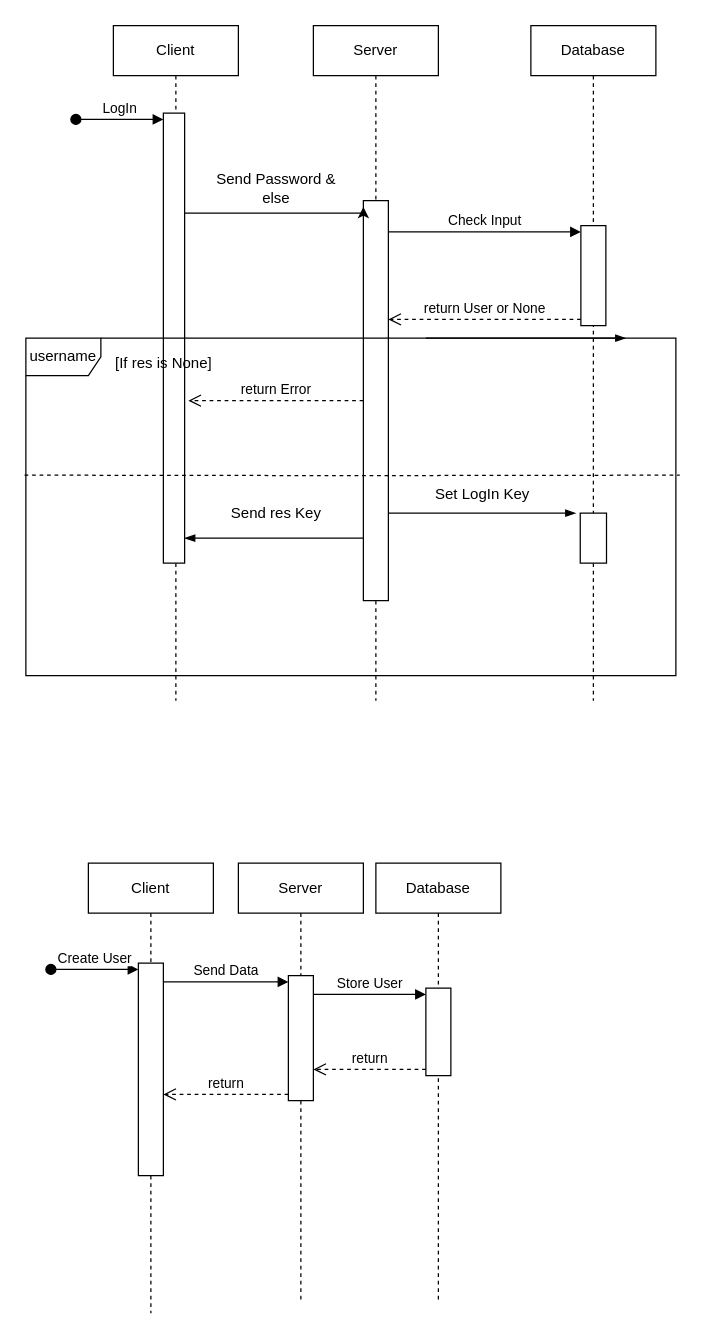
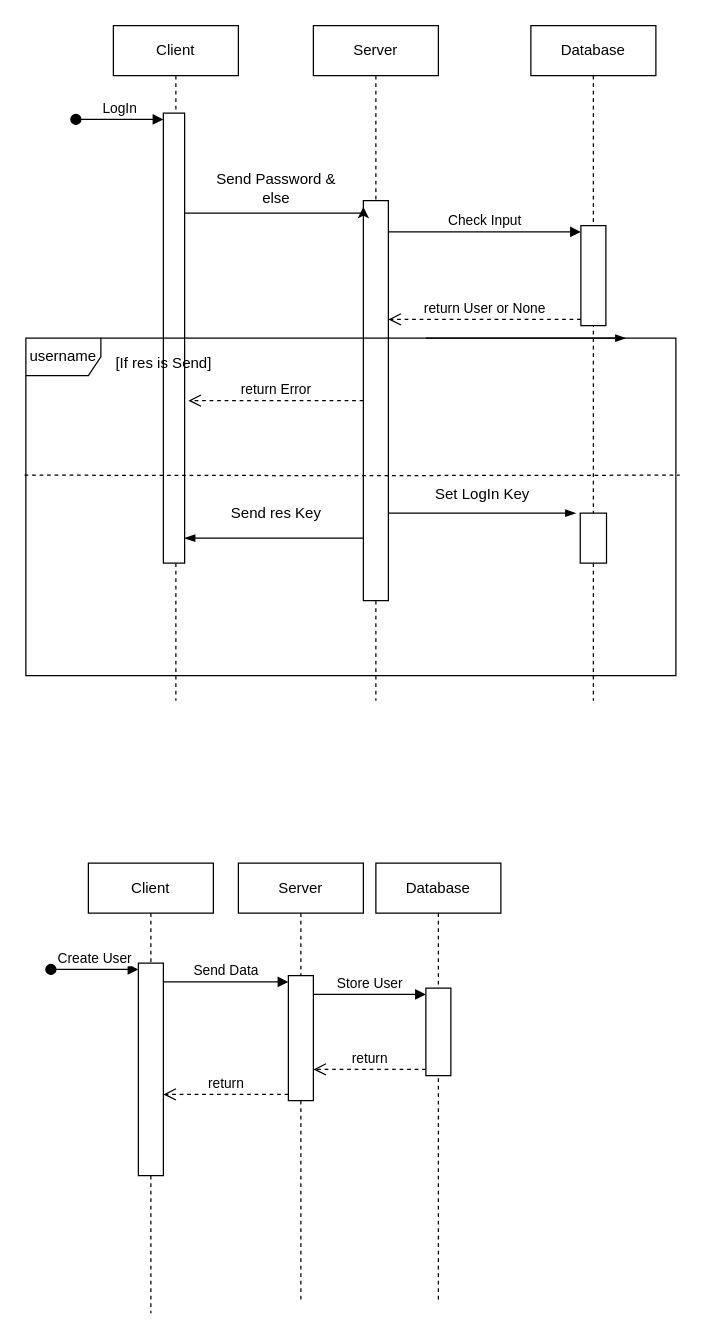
node "[If res is None]": label "[If res is None]" -> "[If res is Send]"
